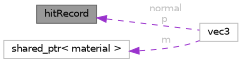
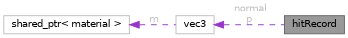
edge "vec3" -> "hitRecord": reversed
